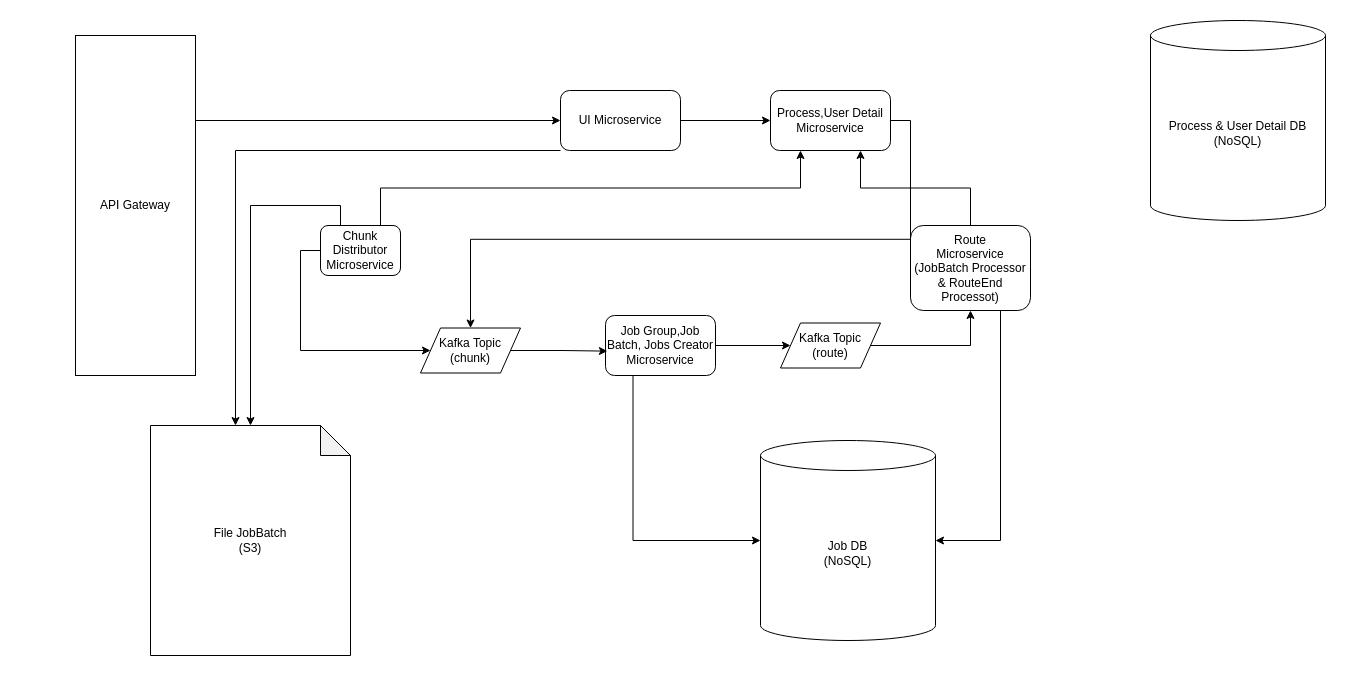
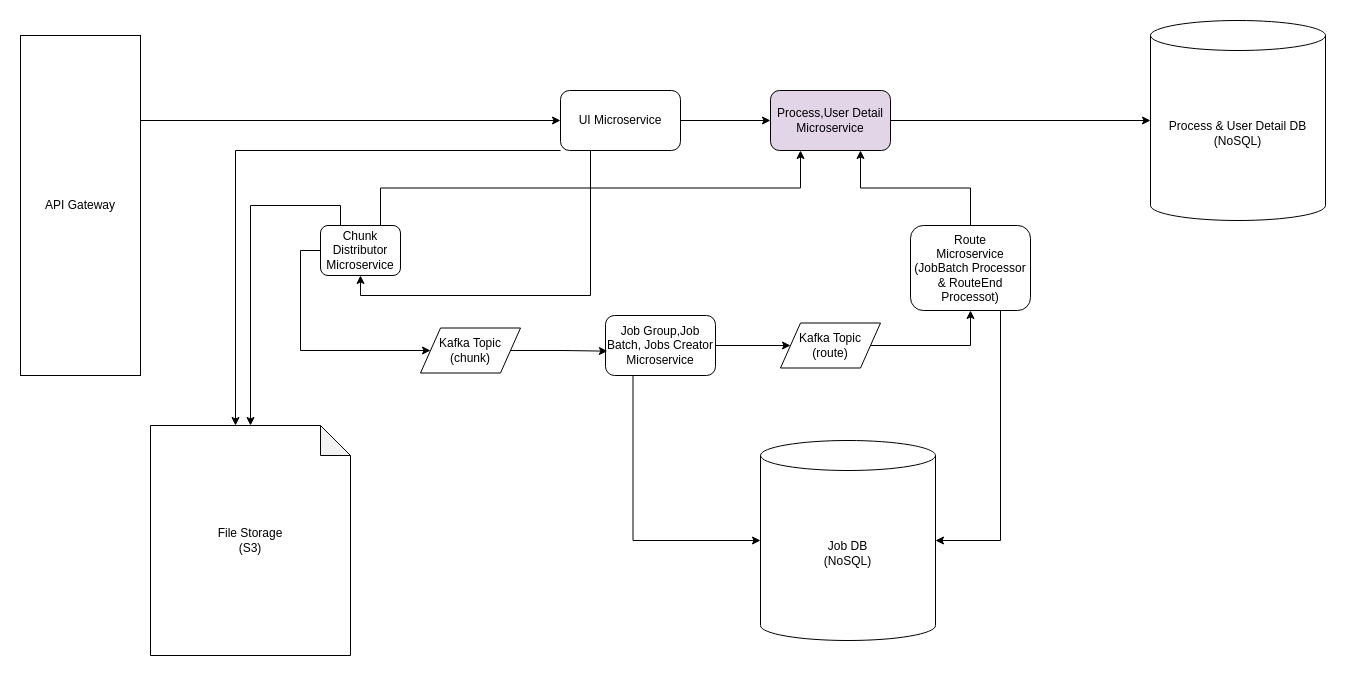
node "Process,User Detail Microservice": fillcolor #ffffff -> #e1d5e7
node "API Gateway": moved (136, 206) -> (81, 206)
edge "Process,User Detail Microservice" -> "Kafka Topic (chunk)": now "Process,User Detail Microservice" -> "Process & User Detail DB (NoSQL)"
edge "UI Microservice" -> "Chunk Distributor Microservice": added
node "File JobBatch (S3)": label "File JobBatch (S3)" -> "File Storage (S3)"
